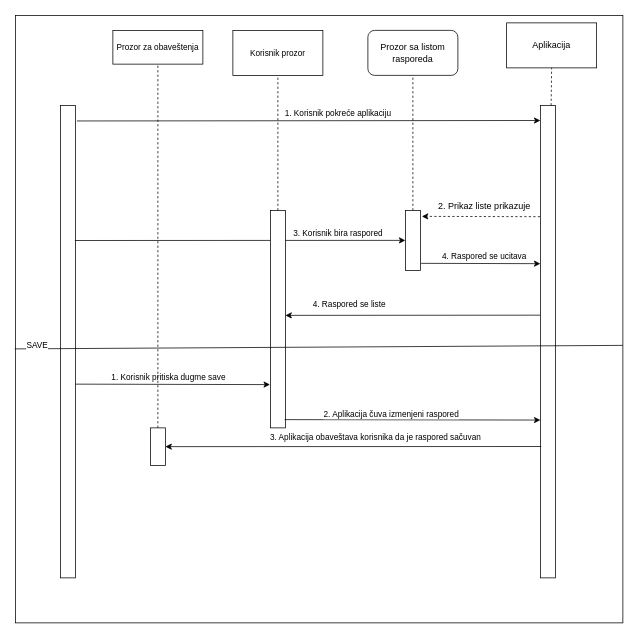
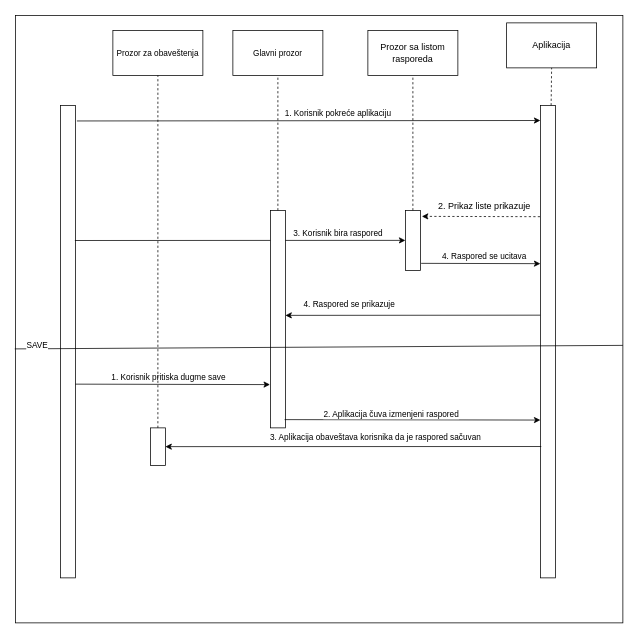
node "Prozor za obaveštenja": size 90x34 -> 90x45
node "Korisnik prozor": label "Korisnik prozor" -> "Glavni prozor"
node "Prozor sa listom rasporeda": shape rounded rectangle -> rectangle
node "4. Raspored se liste": label "4. Raspored se liste" -> "4. Raspored se prikazuje"
